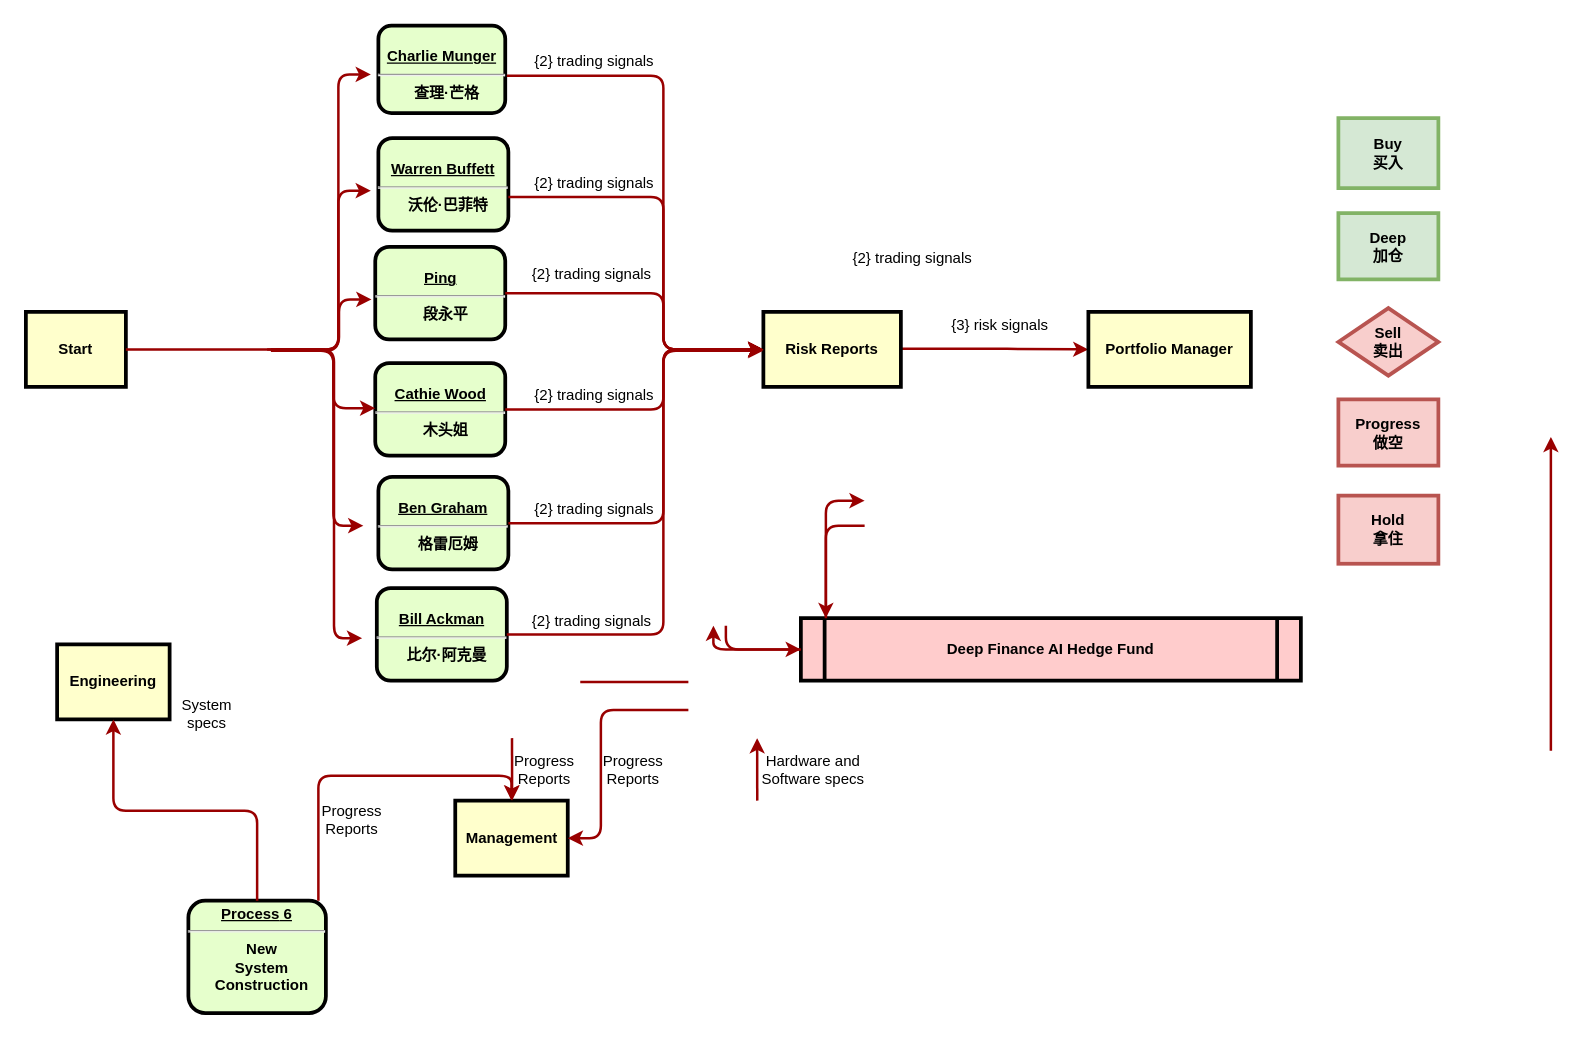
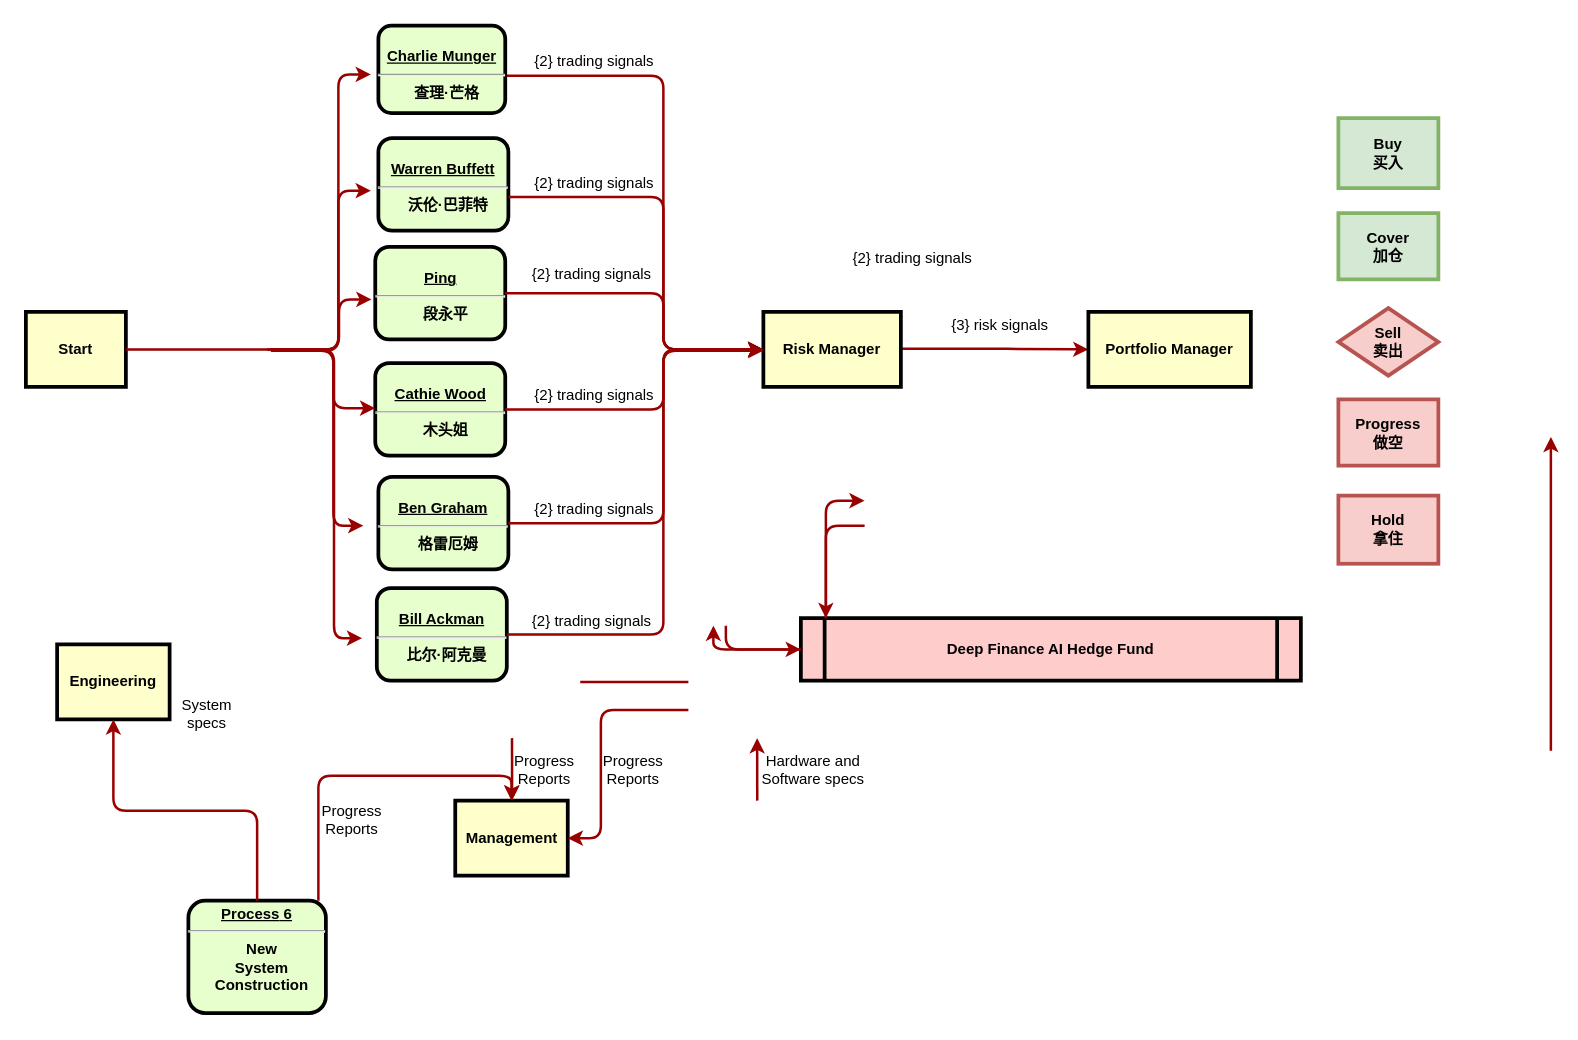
node "Deep 加仓": label "Deep 加仓" -> "Cover 加仓"
node "Risk Reports": label "Risk Reports" -> "Risk Manager"
